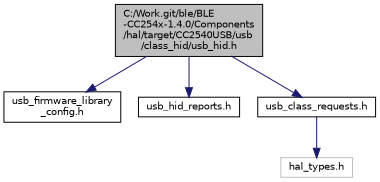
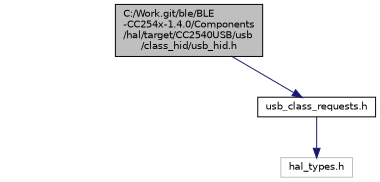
node "usb_firmware_library _config.h": removed
node "usb_hid_reports.h": removed
